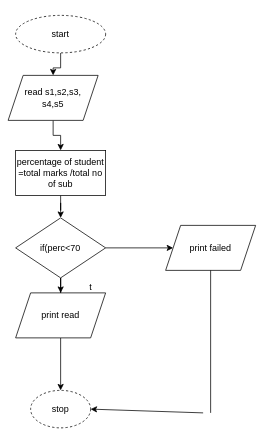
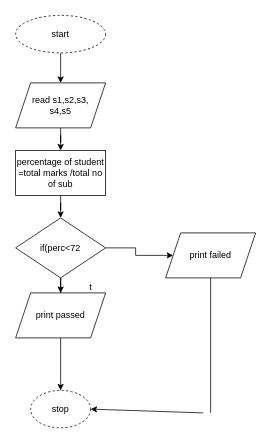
node "read s1,s2,s3, s4,s5": moved (53, 98) -> (60, 105)
node "if(perc<70": label "if(perc<70" -> "if(perc<72"
node "print failed": moved (210, 248) -> (210, 255)
node "print read": label "print read" -> "print passed"
